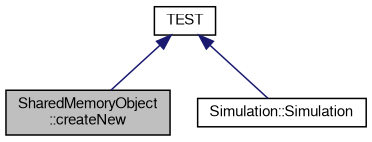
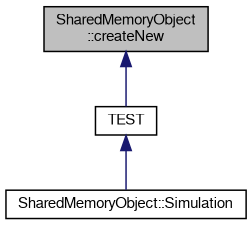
edge "SharedMemoryObject ::createNew" -> "TEST": reversed
node "Simulation::Simulation": label "Simulation::Simulation" -> "SharedMemoryObject::Simulation"
